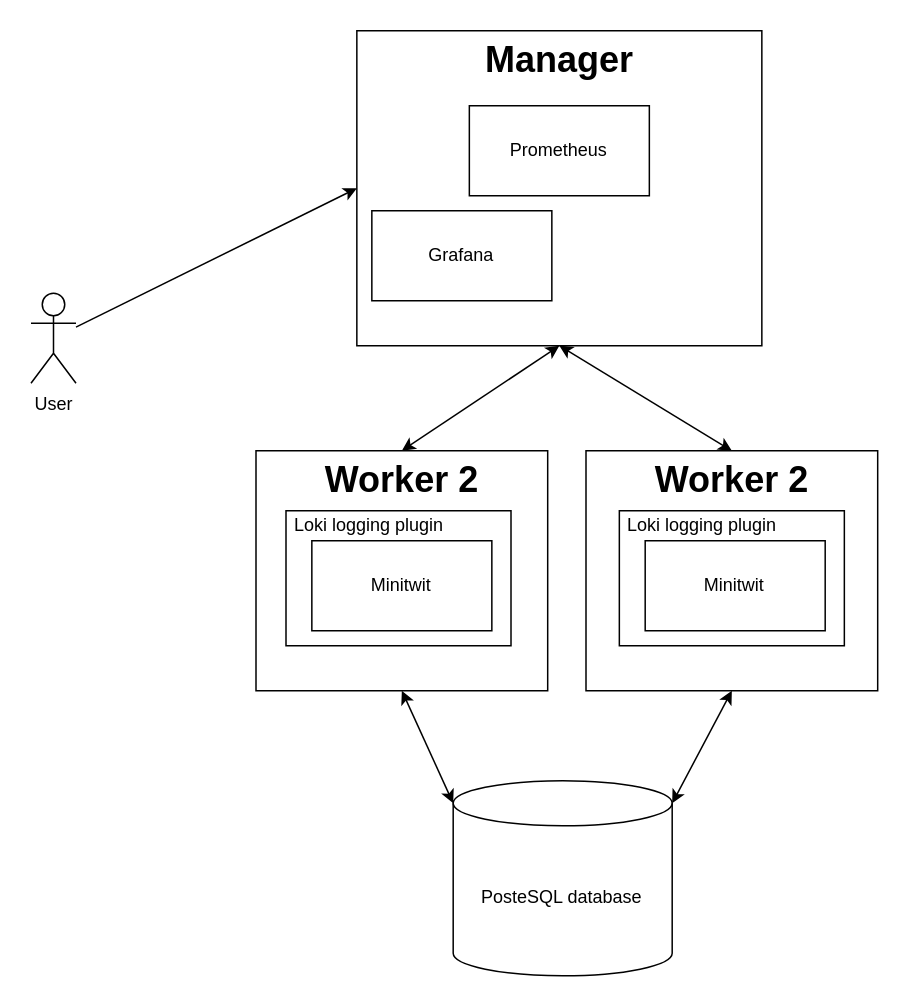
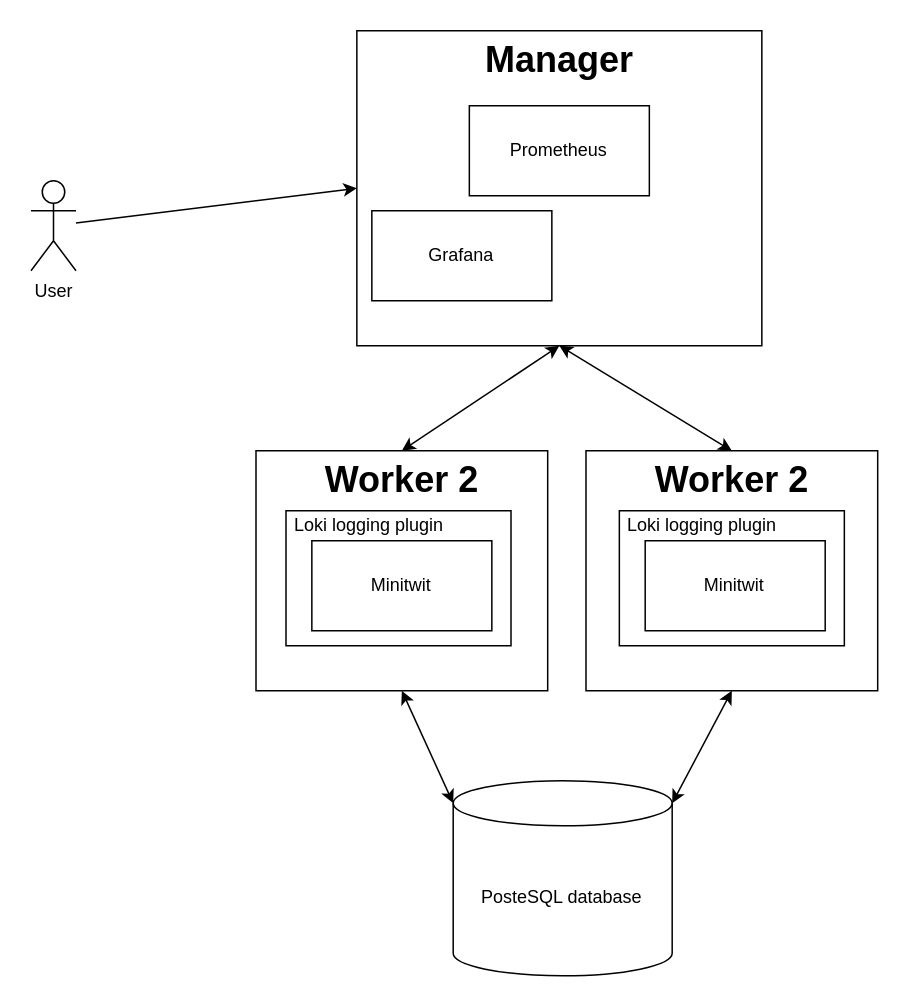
node "User": moved (53, 338) -> (53, 226)
